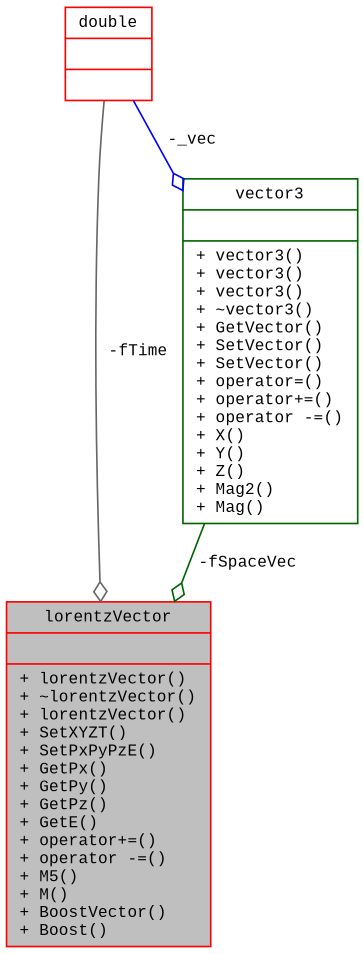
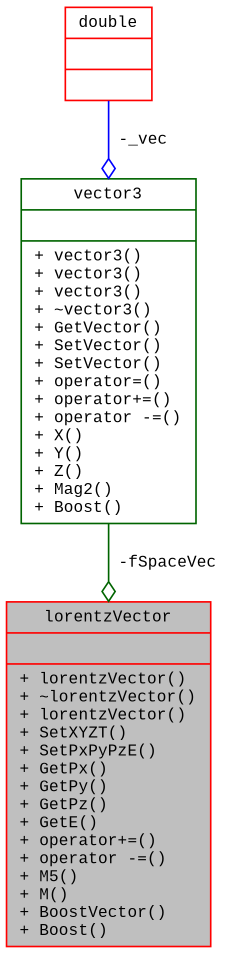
edge "double" -> "lorentzVector": removed, label "-fTime"
node "vector3": text "+ Mag()" -> "+ Boost()"
